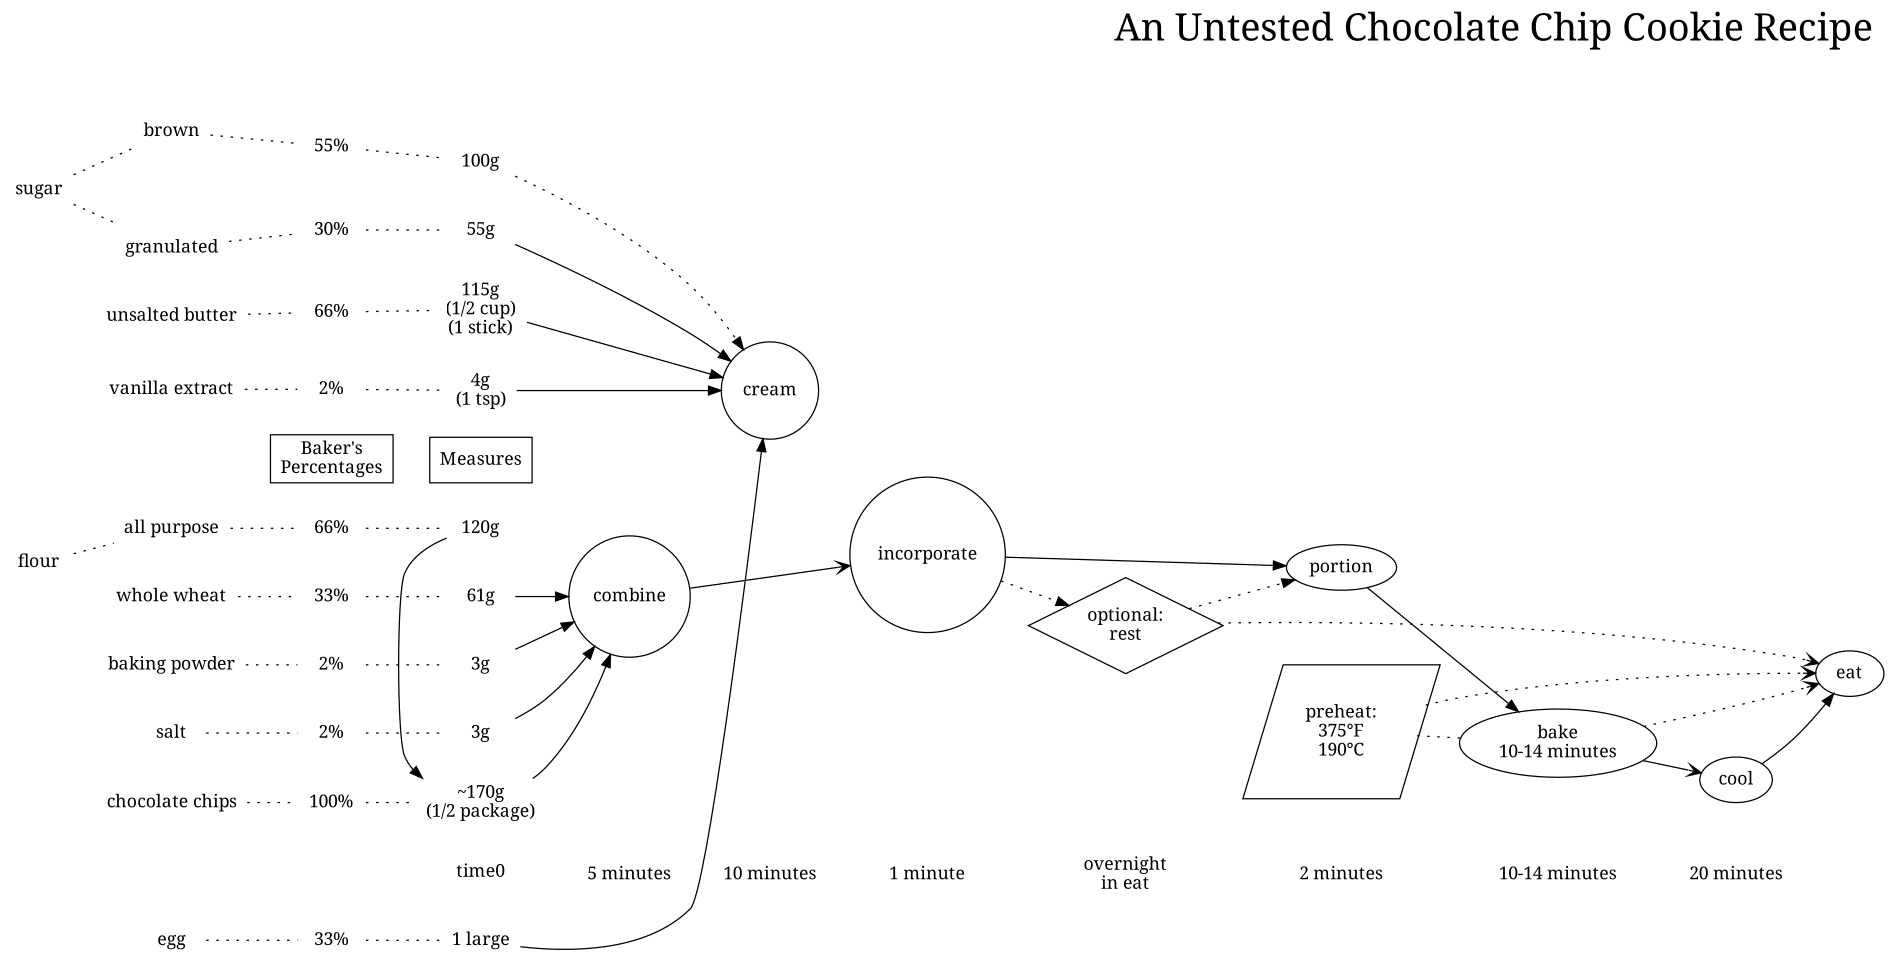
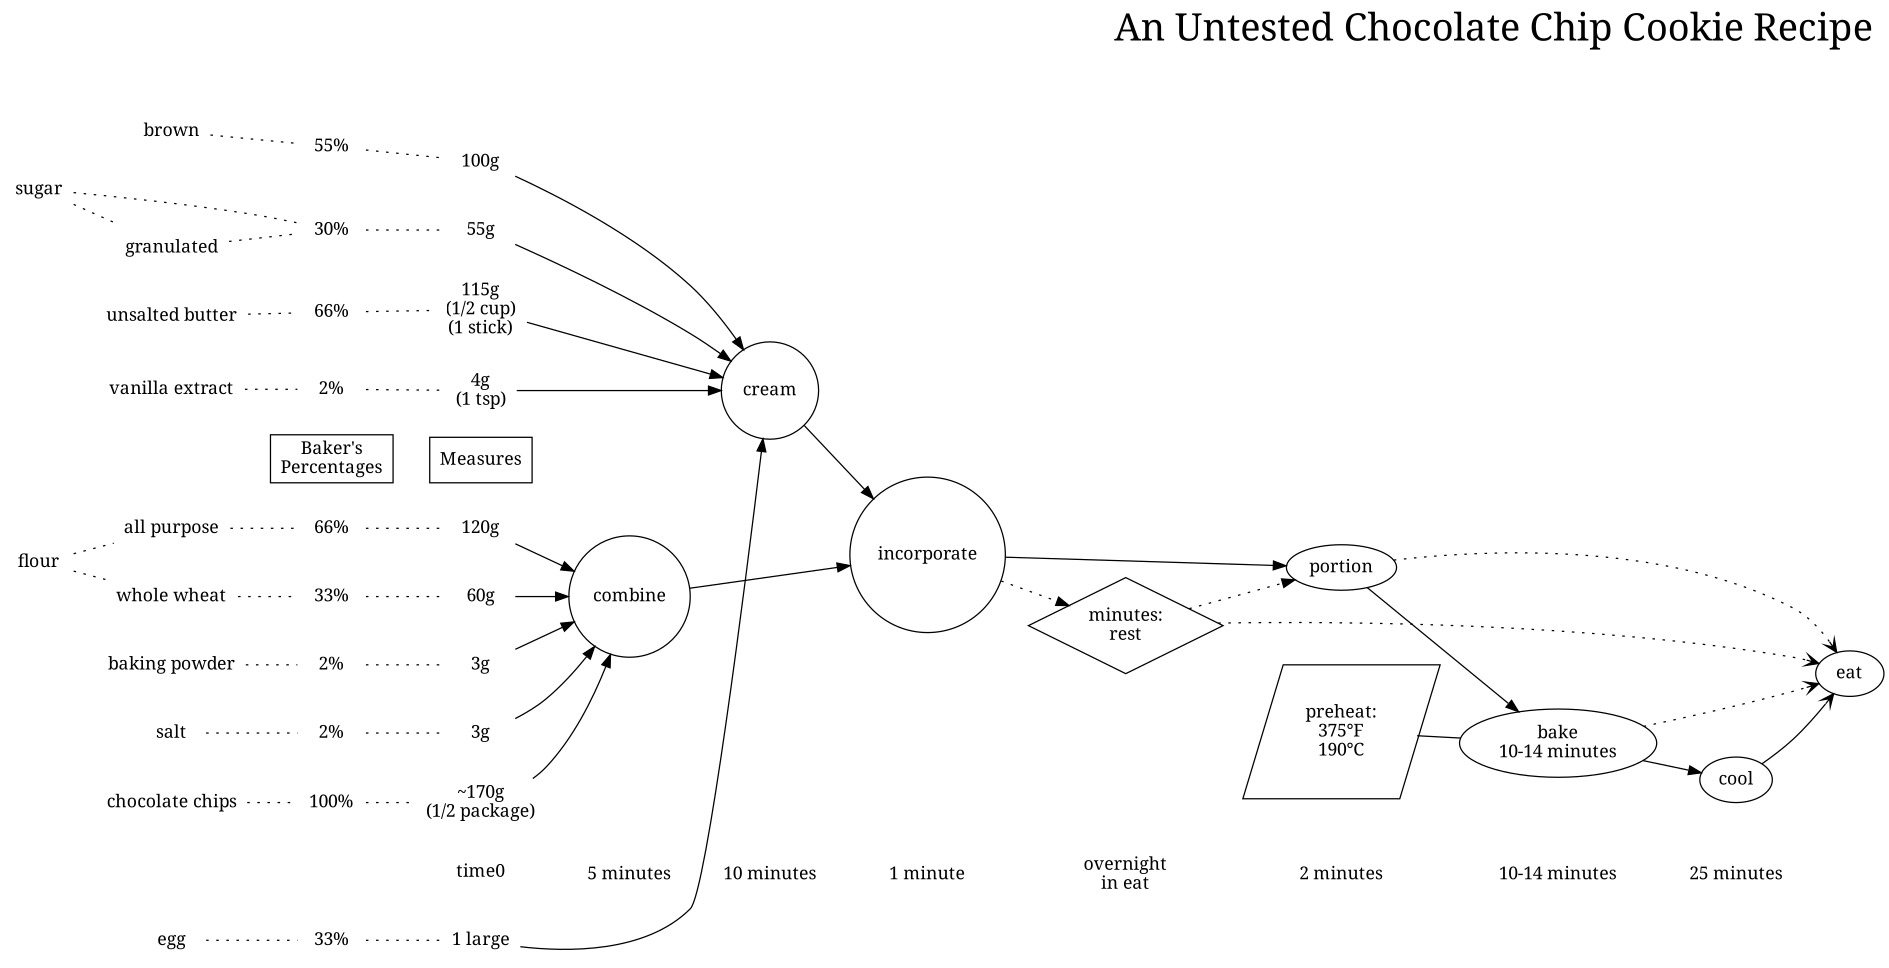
edge "brown" -- "sugar": now "30%" -- "sugar"
edge "100g" -> "cream": style dotted -> solid
edge "cream" -> "incorporate": added
edge "flour" -- "whole wheat": added
edge "combine" -> "incorporate": arrowhead vee -> normal
node "61g": label "61g" -> "60g"
node "optional: rest": label "optional: rest" -> "minutes: rest"
edge "120g" -> "~170g (1/2 package)": now "120g" -> "combine"
edge "preheat: 375°F 190°C" -> "eat": now "portion" -> "eat"
edge "cool" -> "eat": arrowhead normal -> vee
edge "preheat: 375°F 190°C" -- "bake 10-14 minutes": style dotted -> solid
edge "bake 10-14 minutes" -> "cool": arrowhead vee -> normal
node "20 minutes": label "20 minutes" -> "25 minutes"
